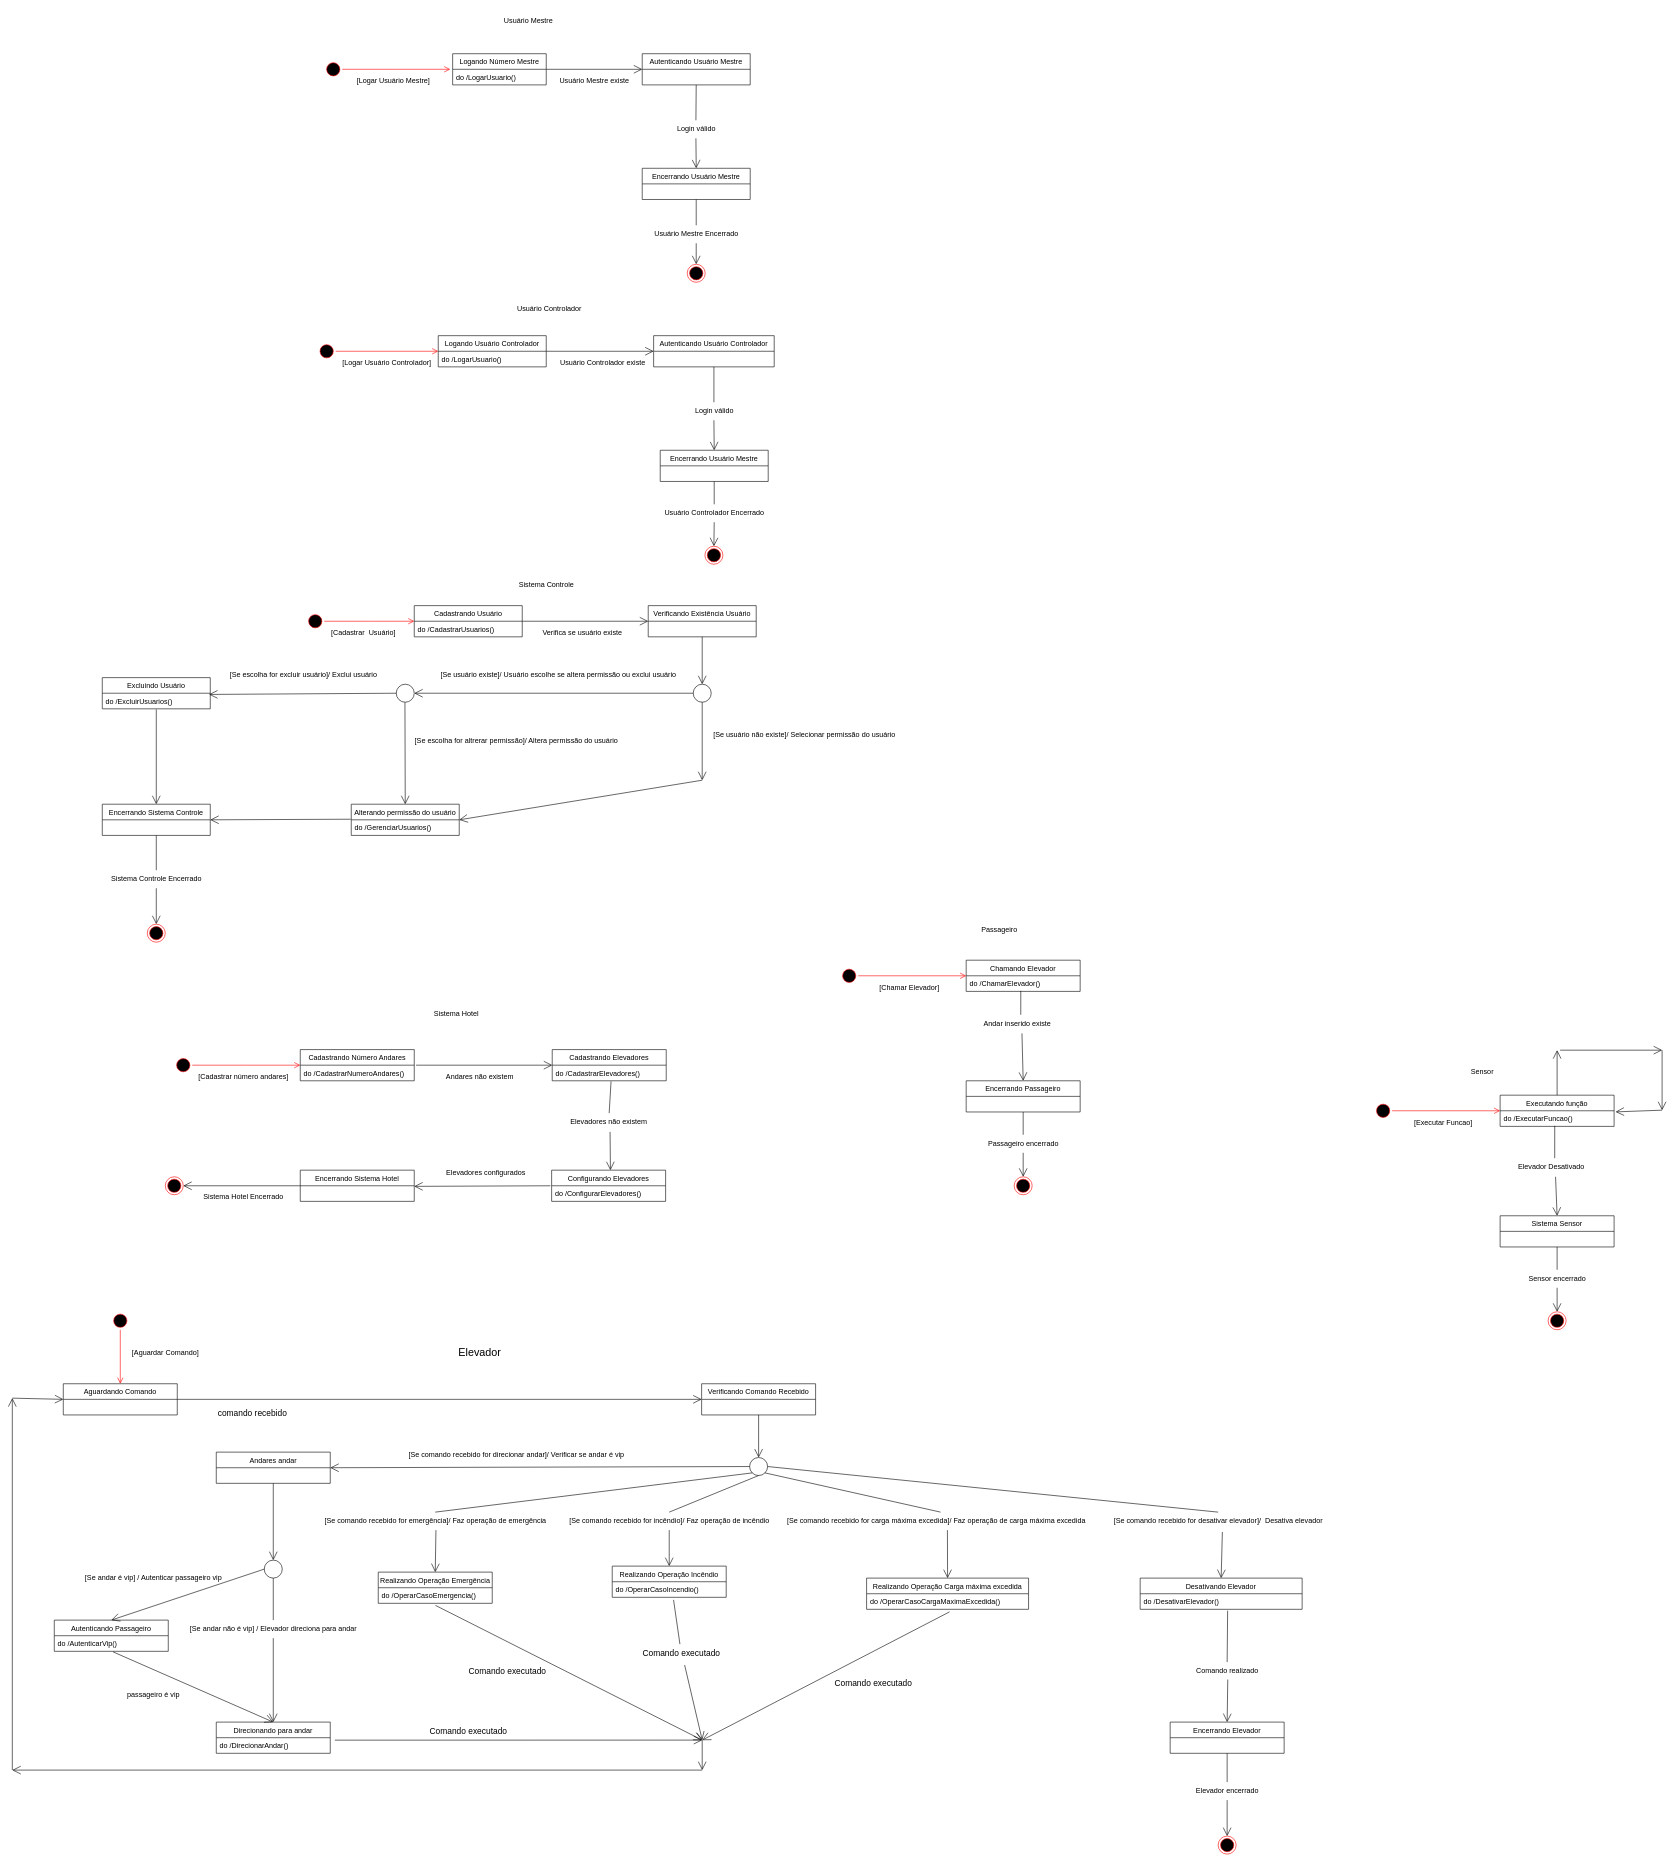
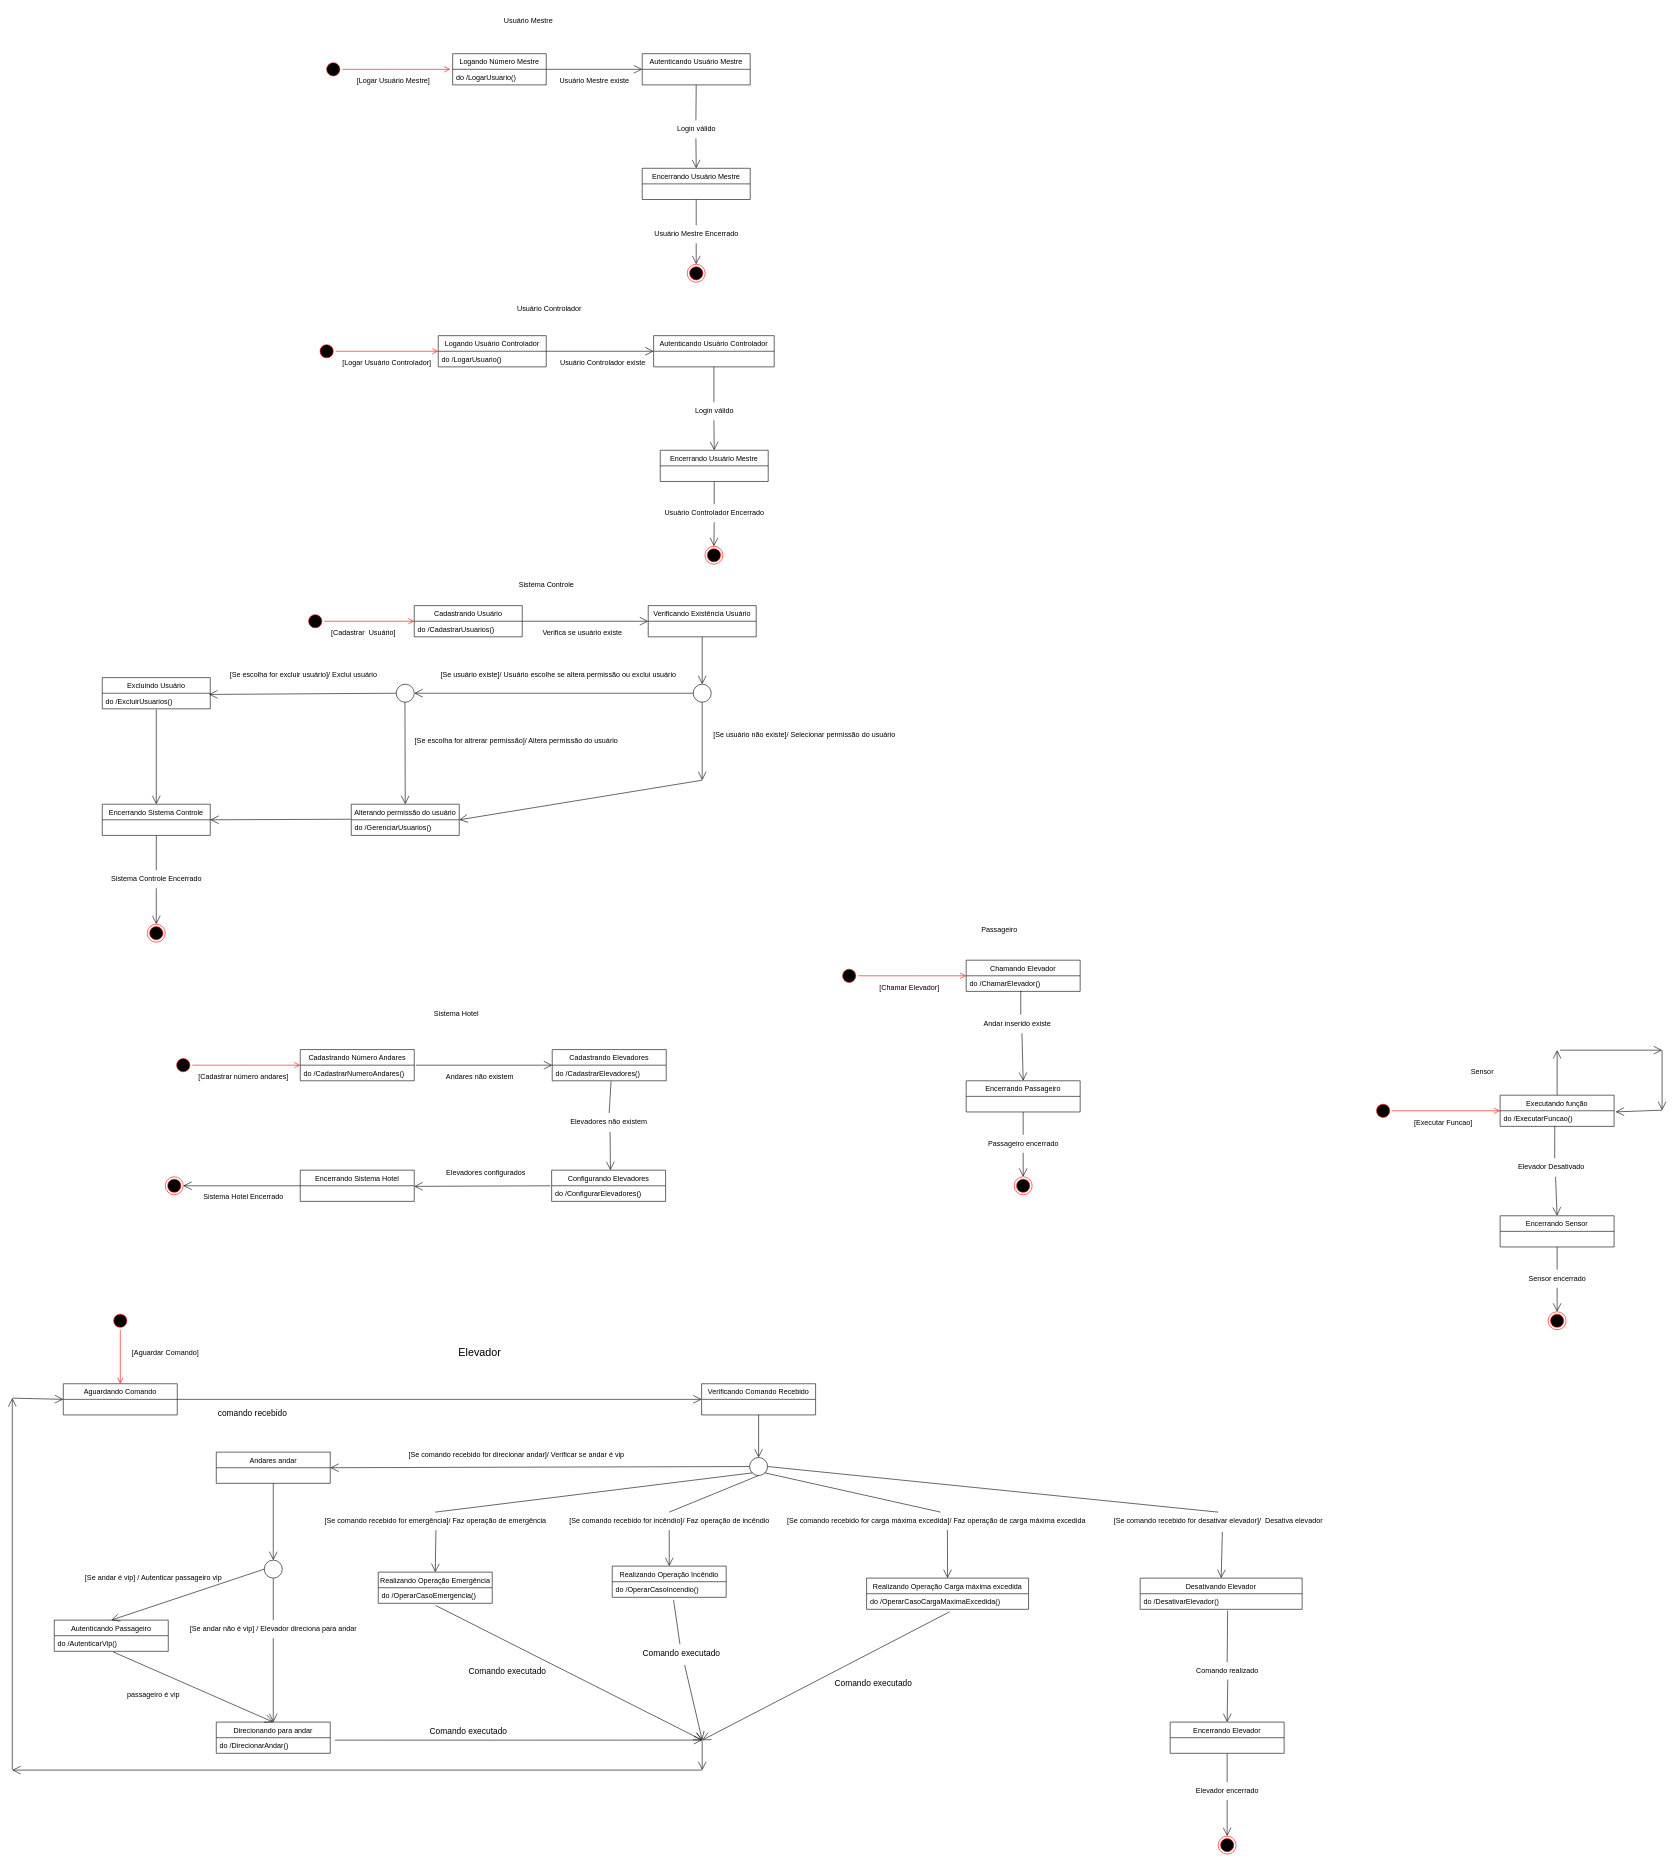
node "Sistema Sensor": label "Sistema Sensor" -> "Encerrando Sensor"
